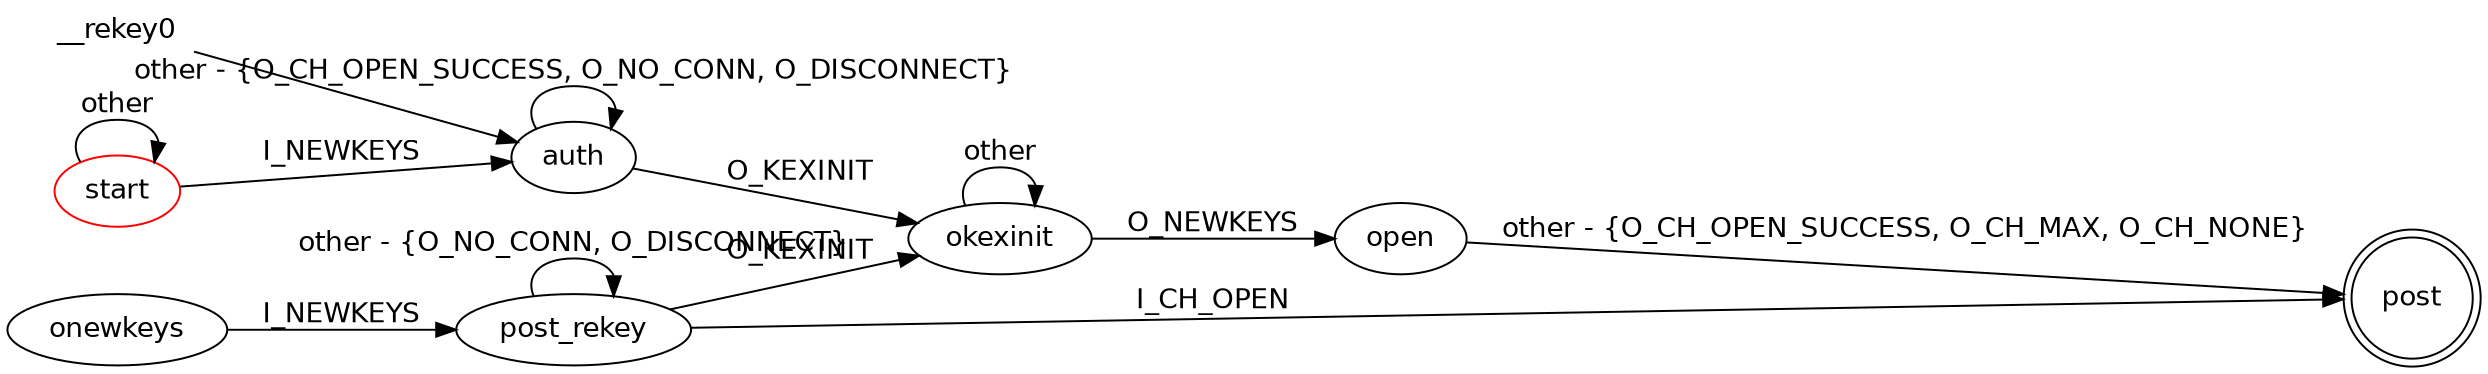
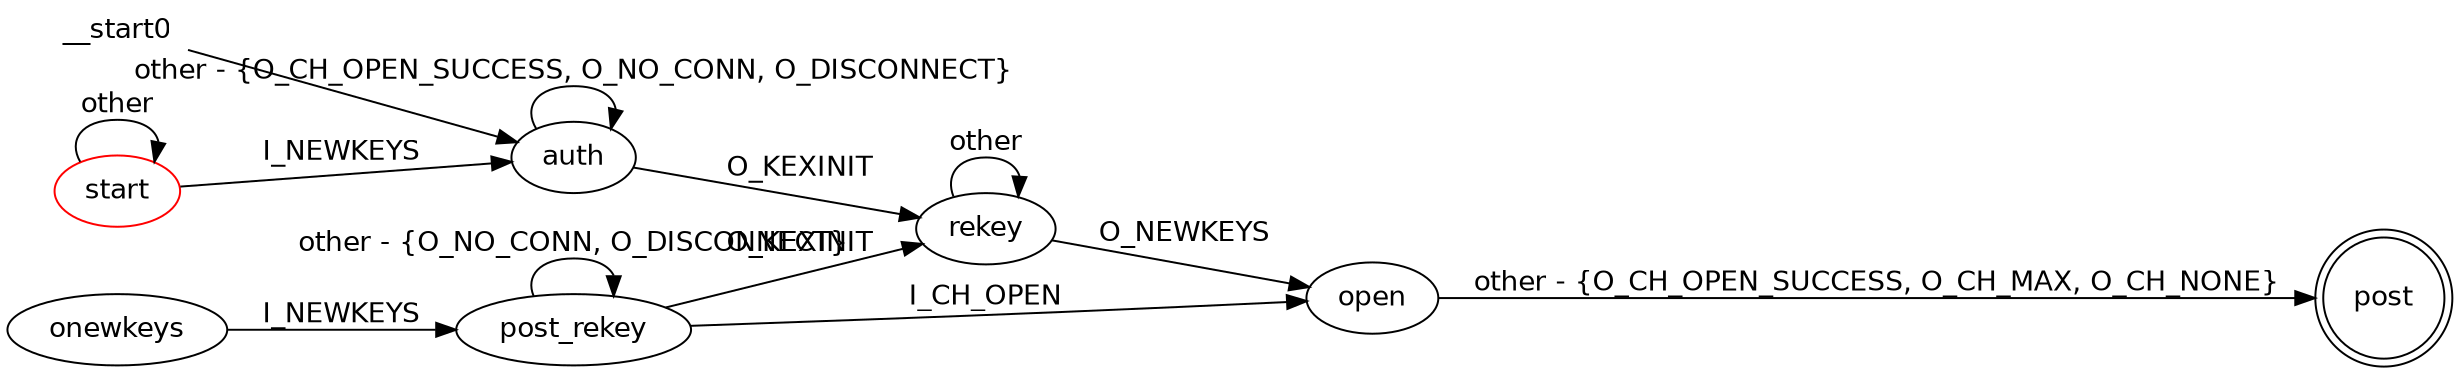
node "__rekey0": label "__rekey0" -> "__start0"
node "okexinit": label "okexinit" -> "rekey"
edge "post_rekey" -> "post": now "post_rekey" -> "open"
